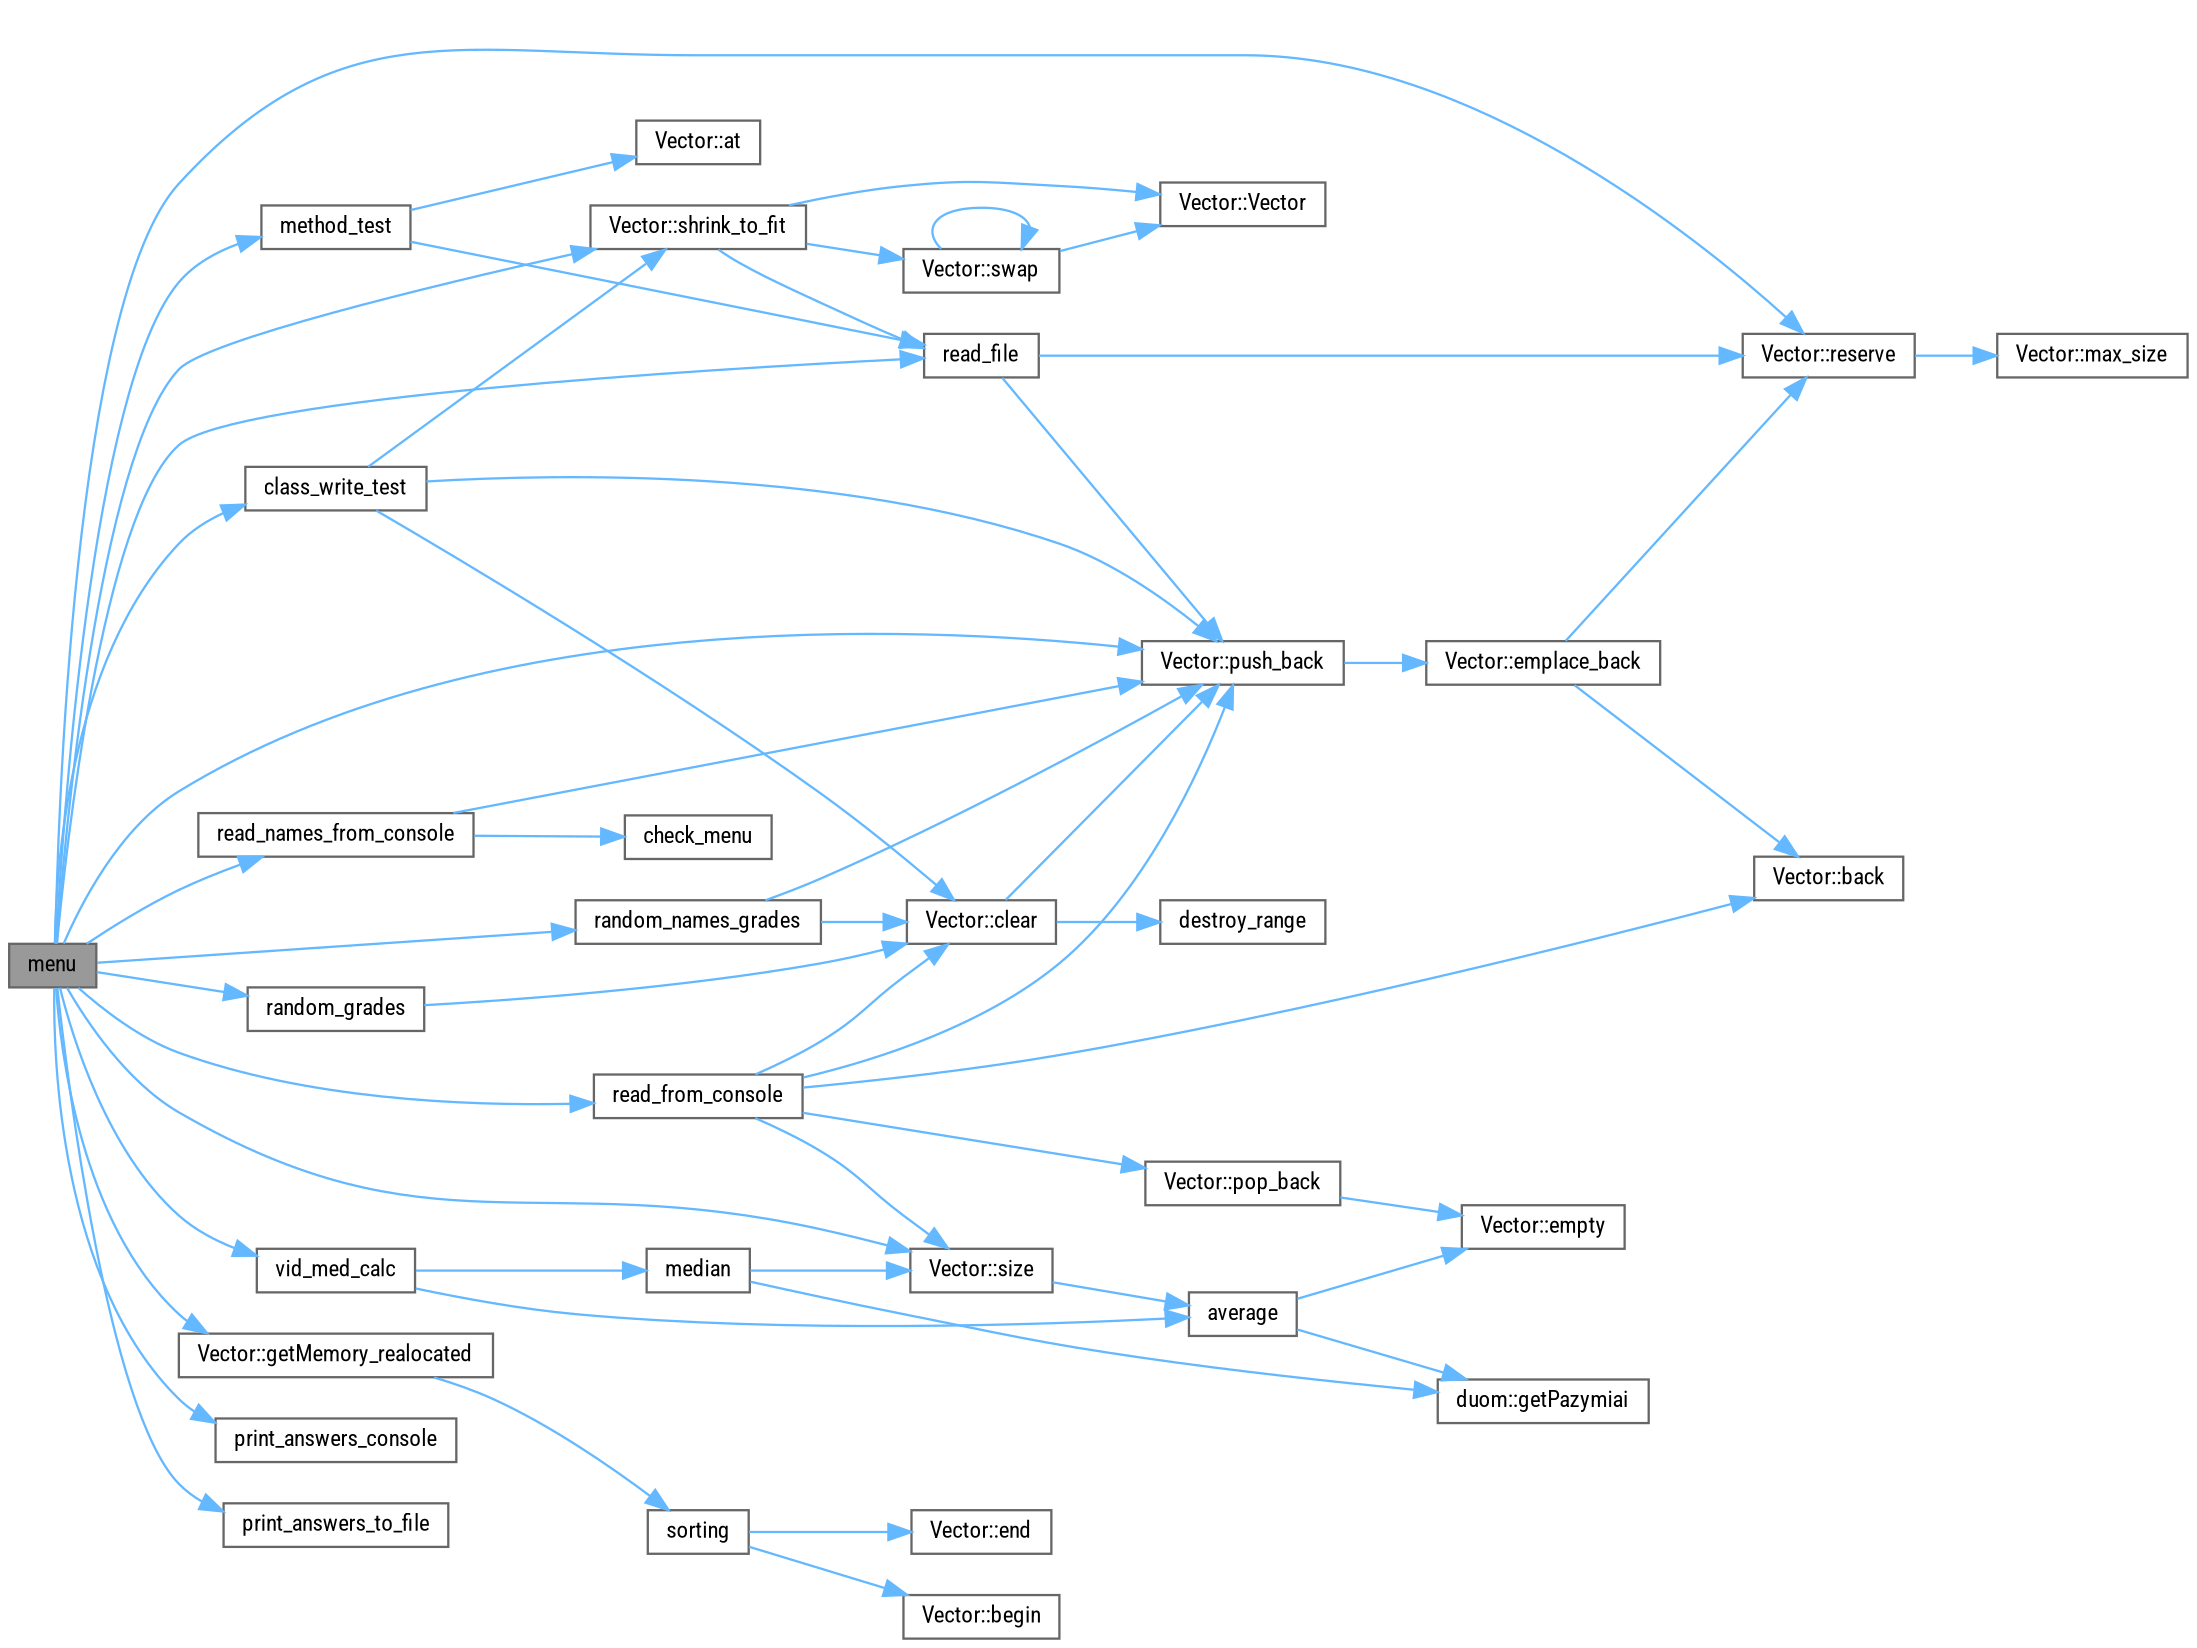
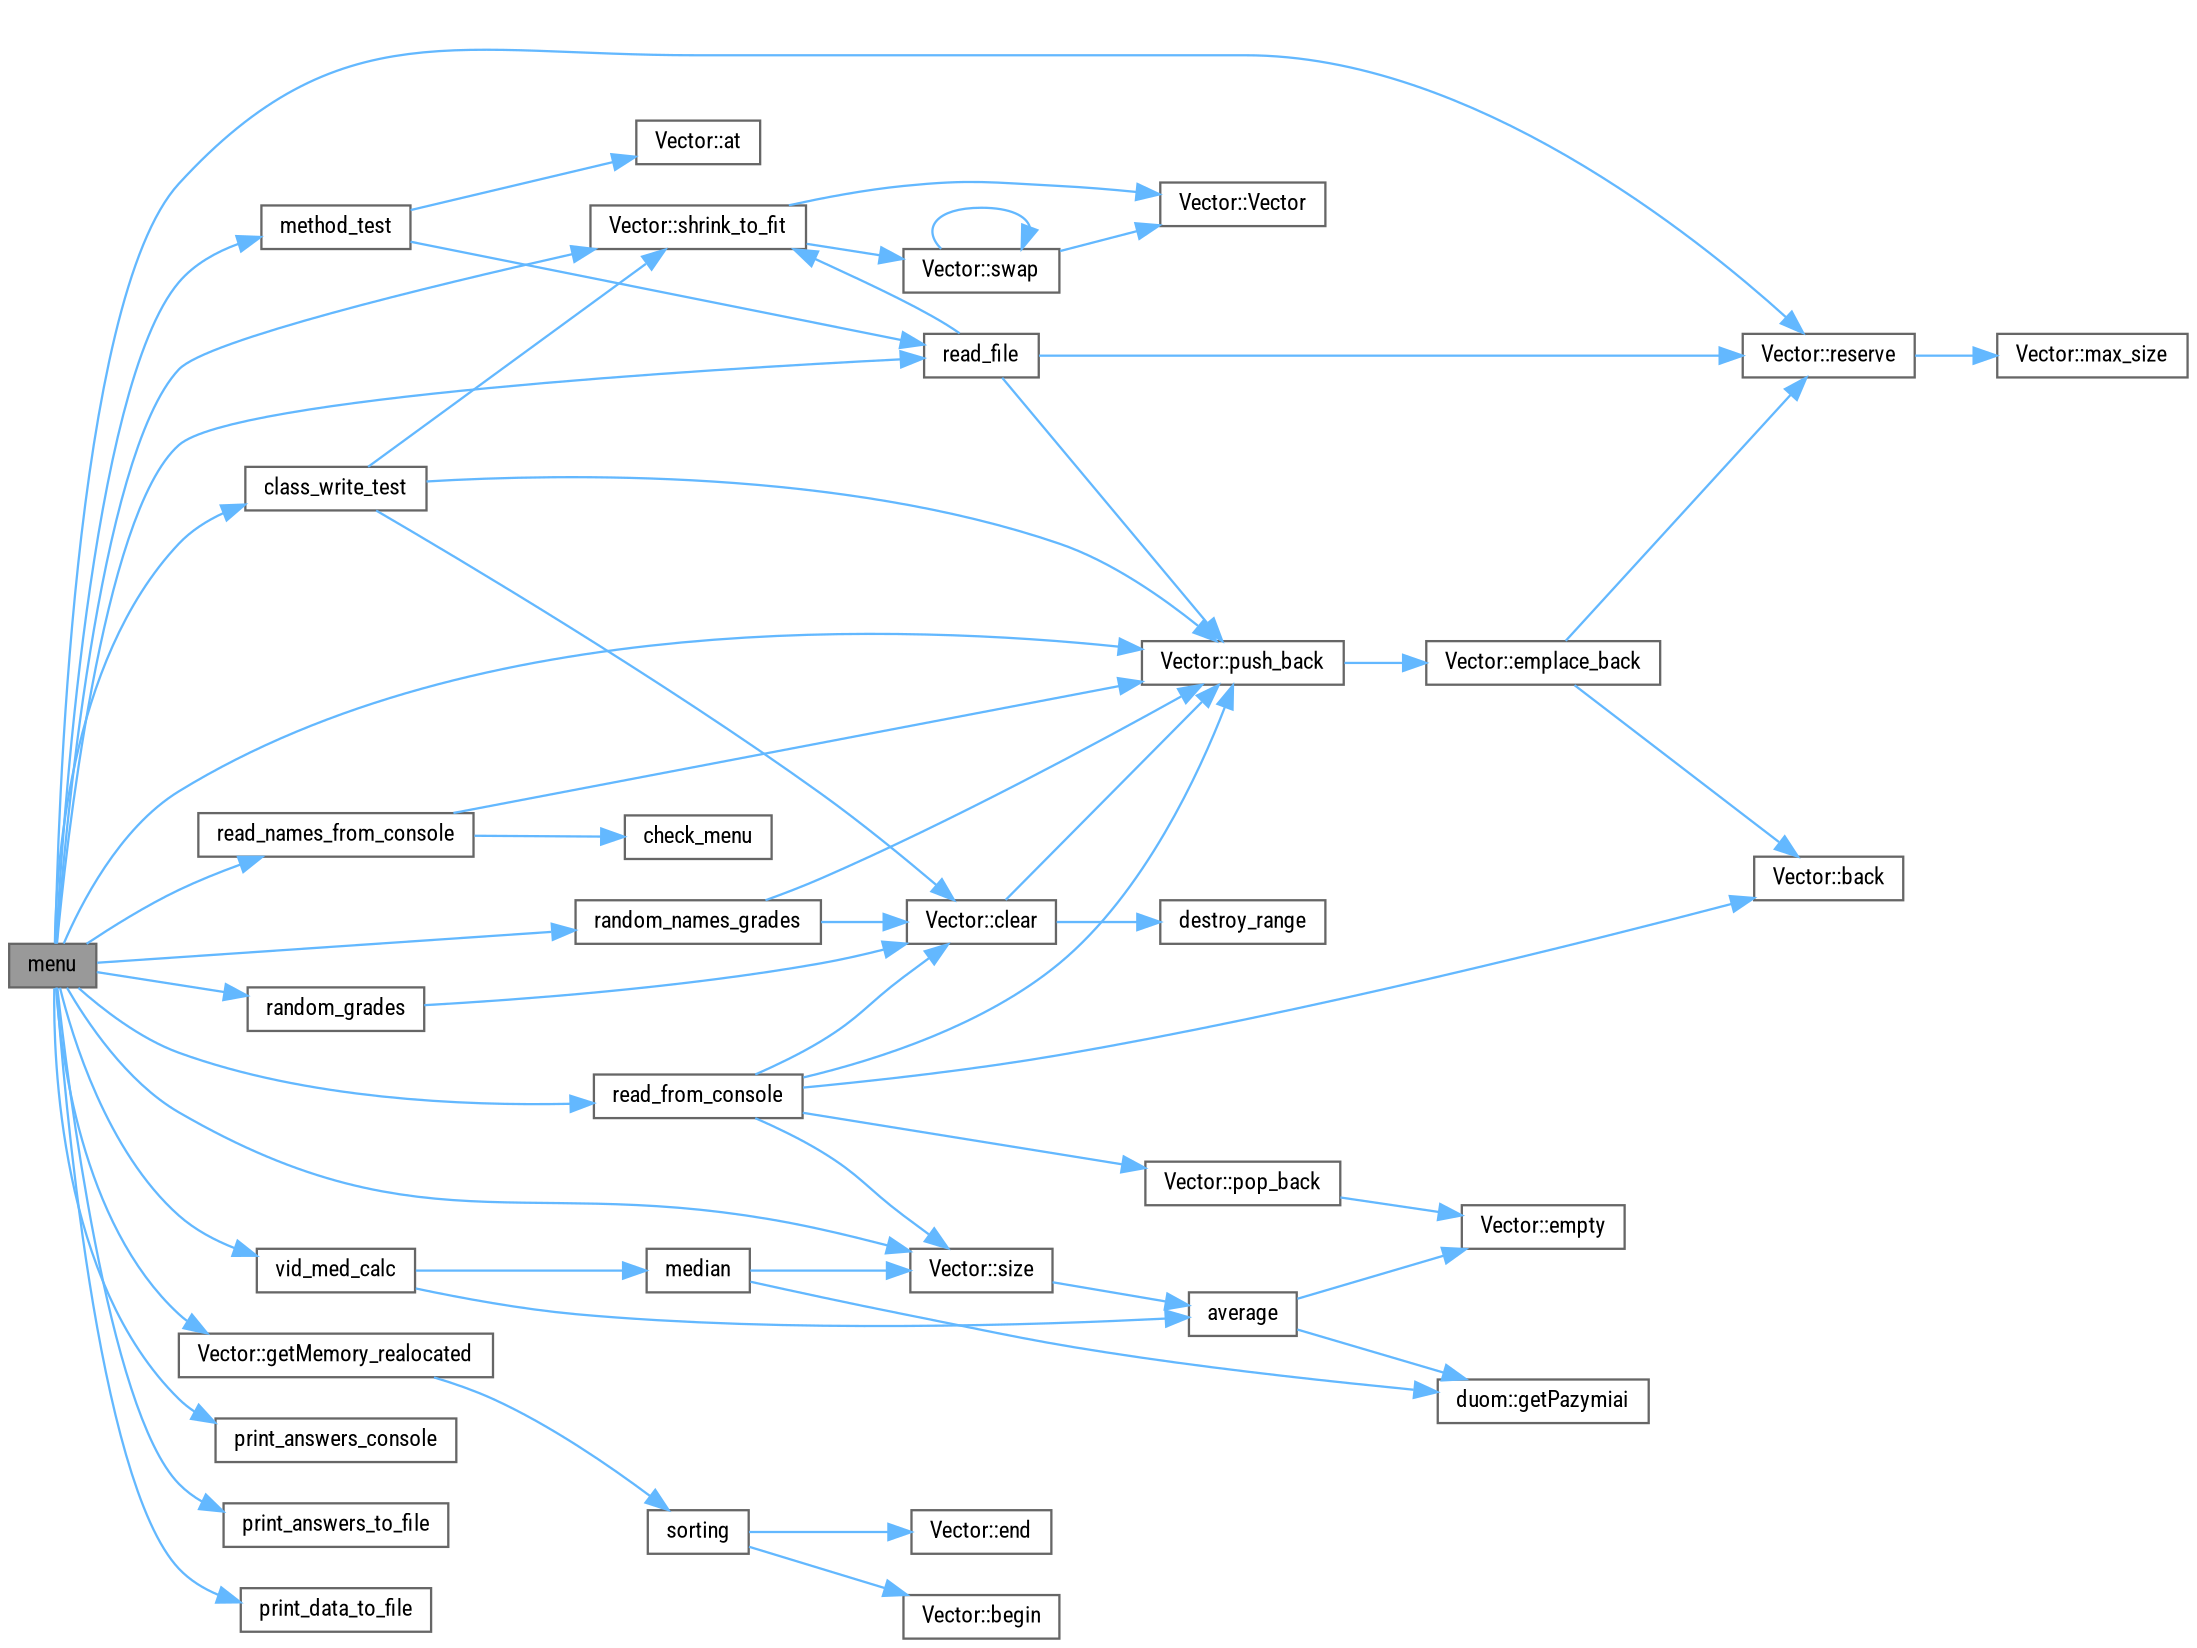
edge "Vector::shrink_to_fit" -> "read_file": reversed
node "print_data_to_file": added
